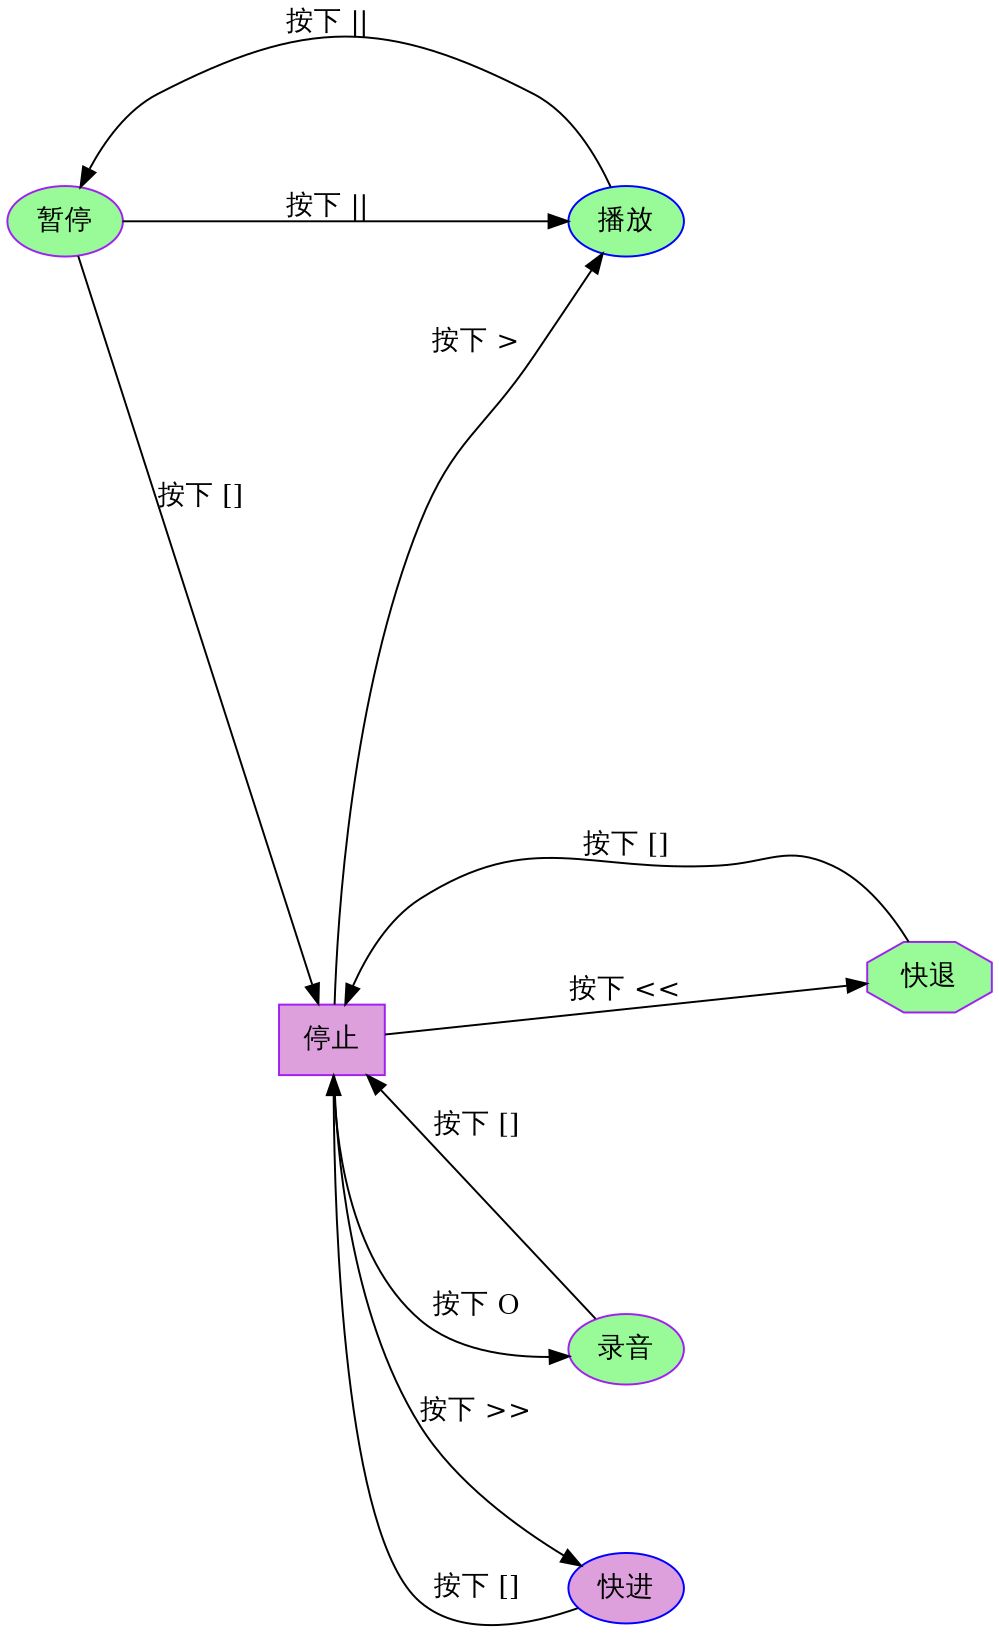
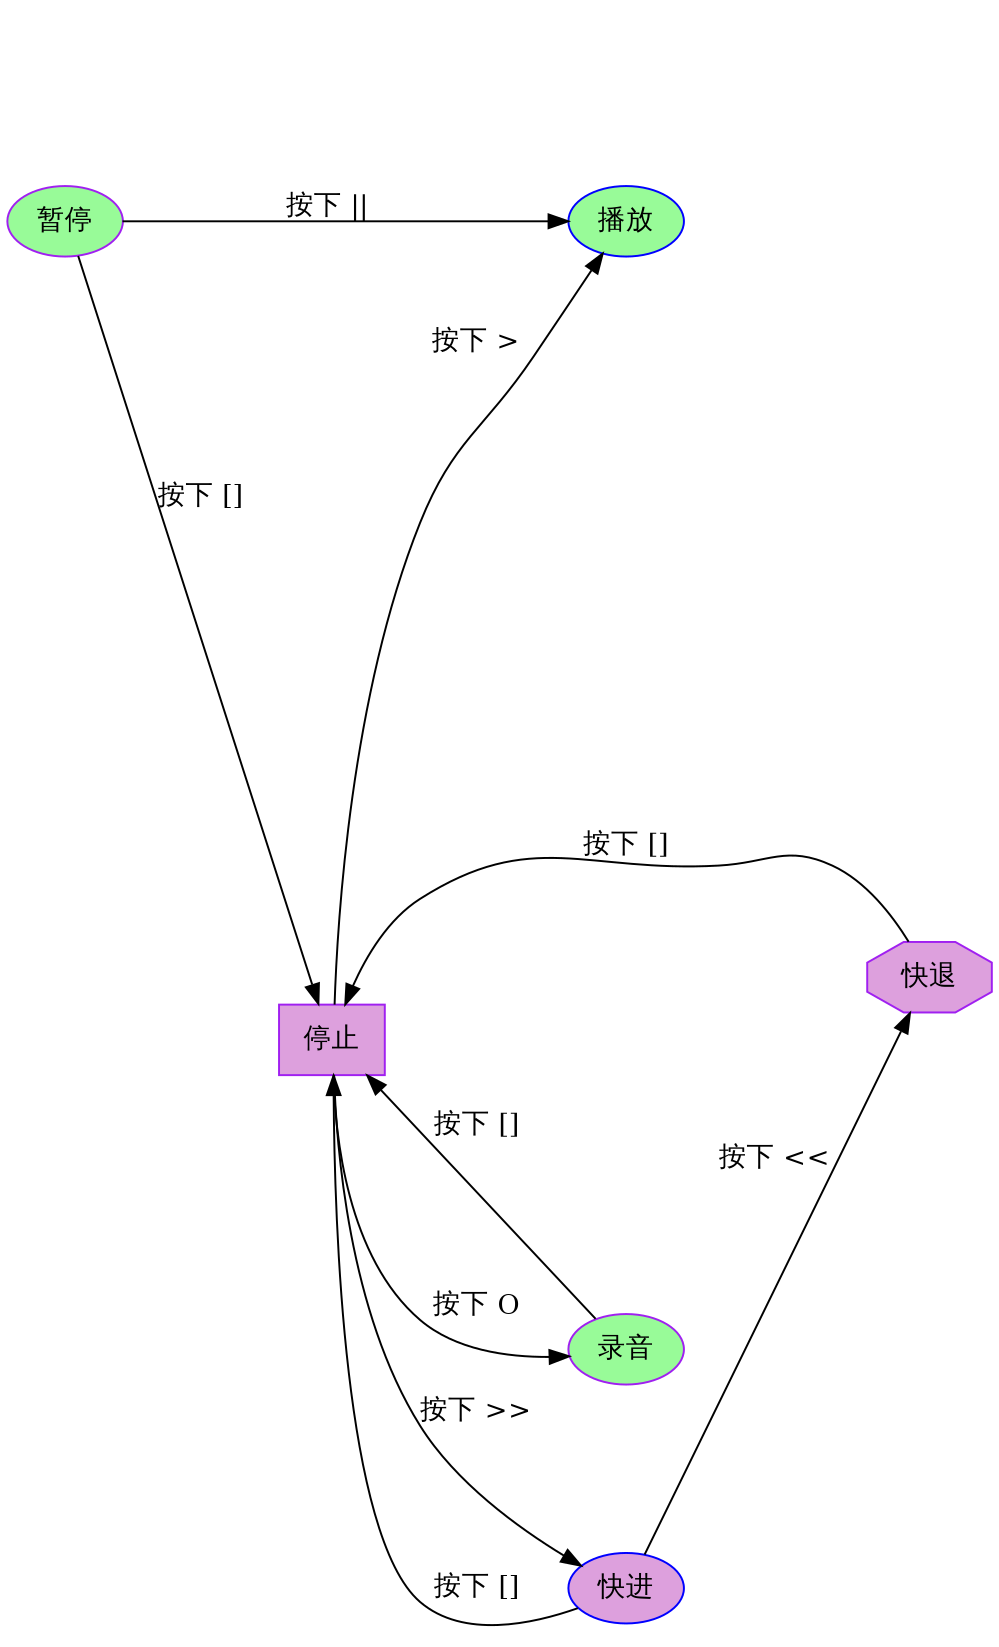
edge "播放" -> "暂停": removed, label "按下 ||"
node "快退": fillcolor palegreen -> plum
edge "停止" -> "快退": now "快进" -> "快退"
